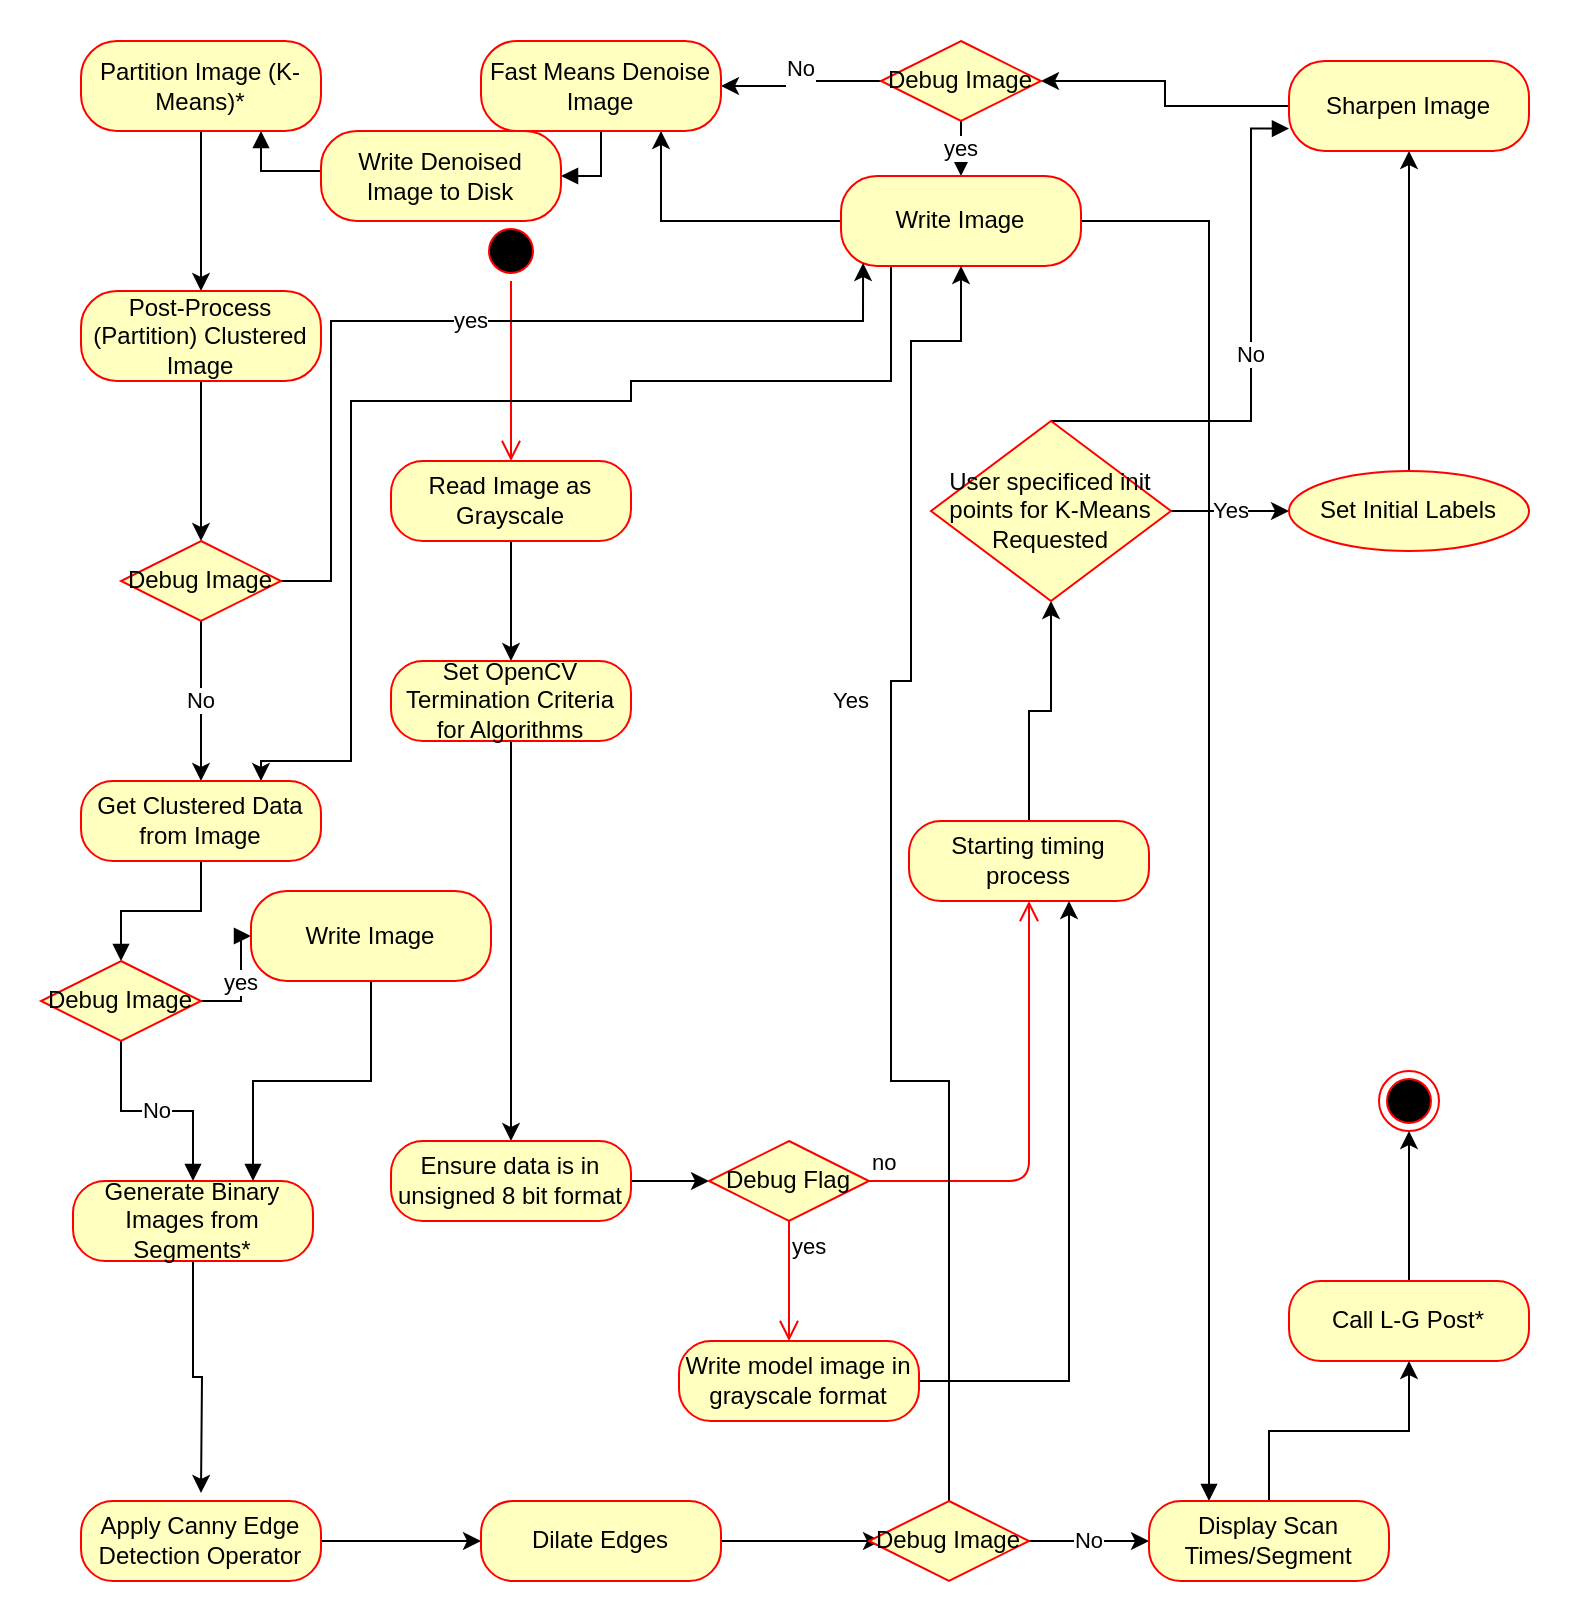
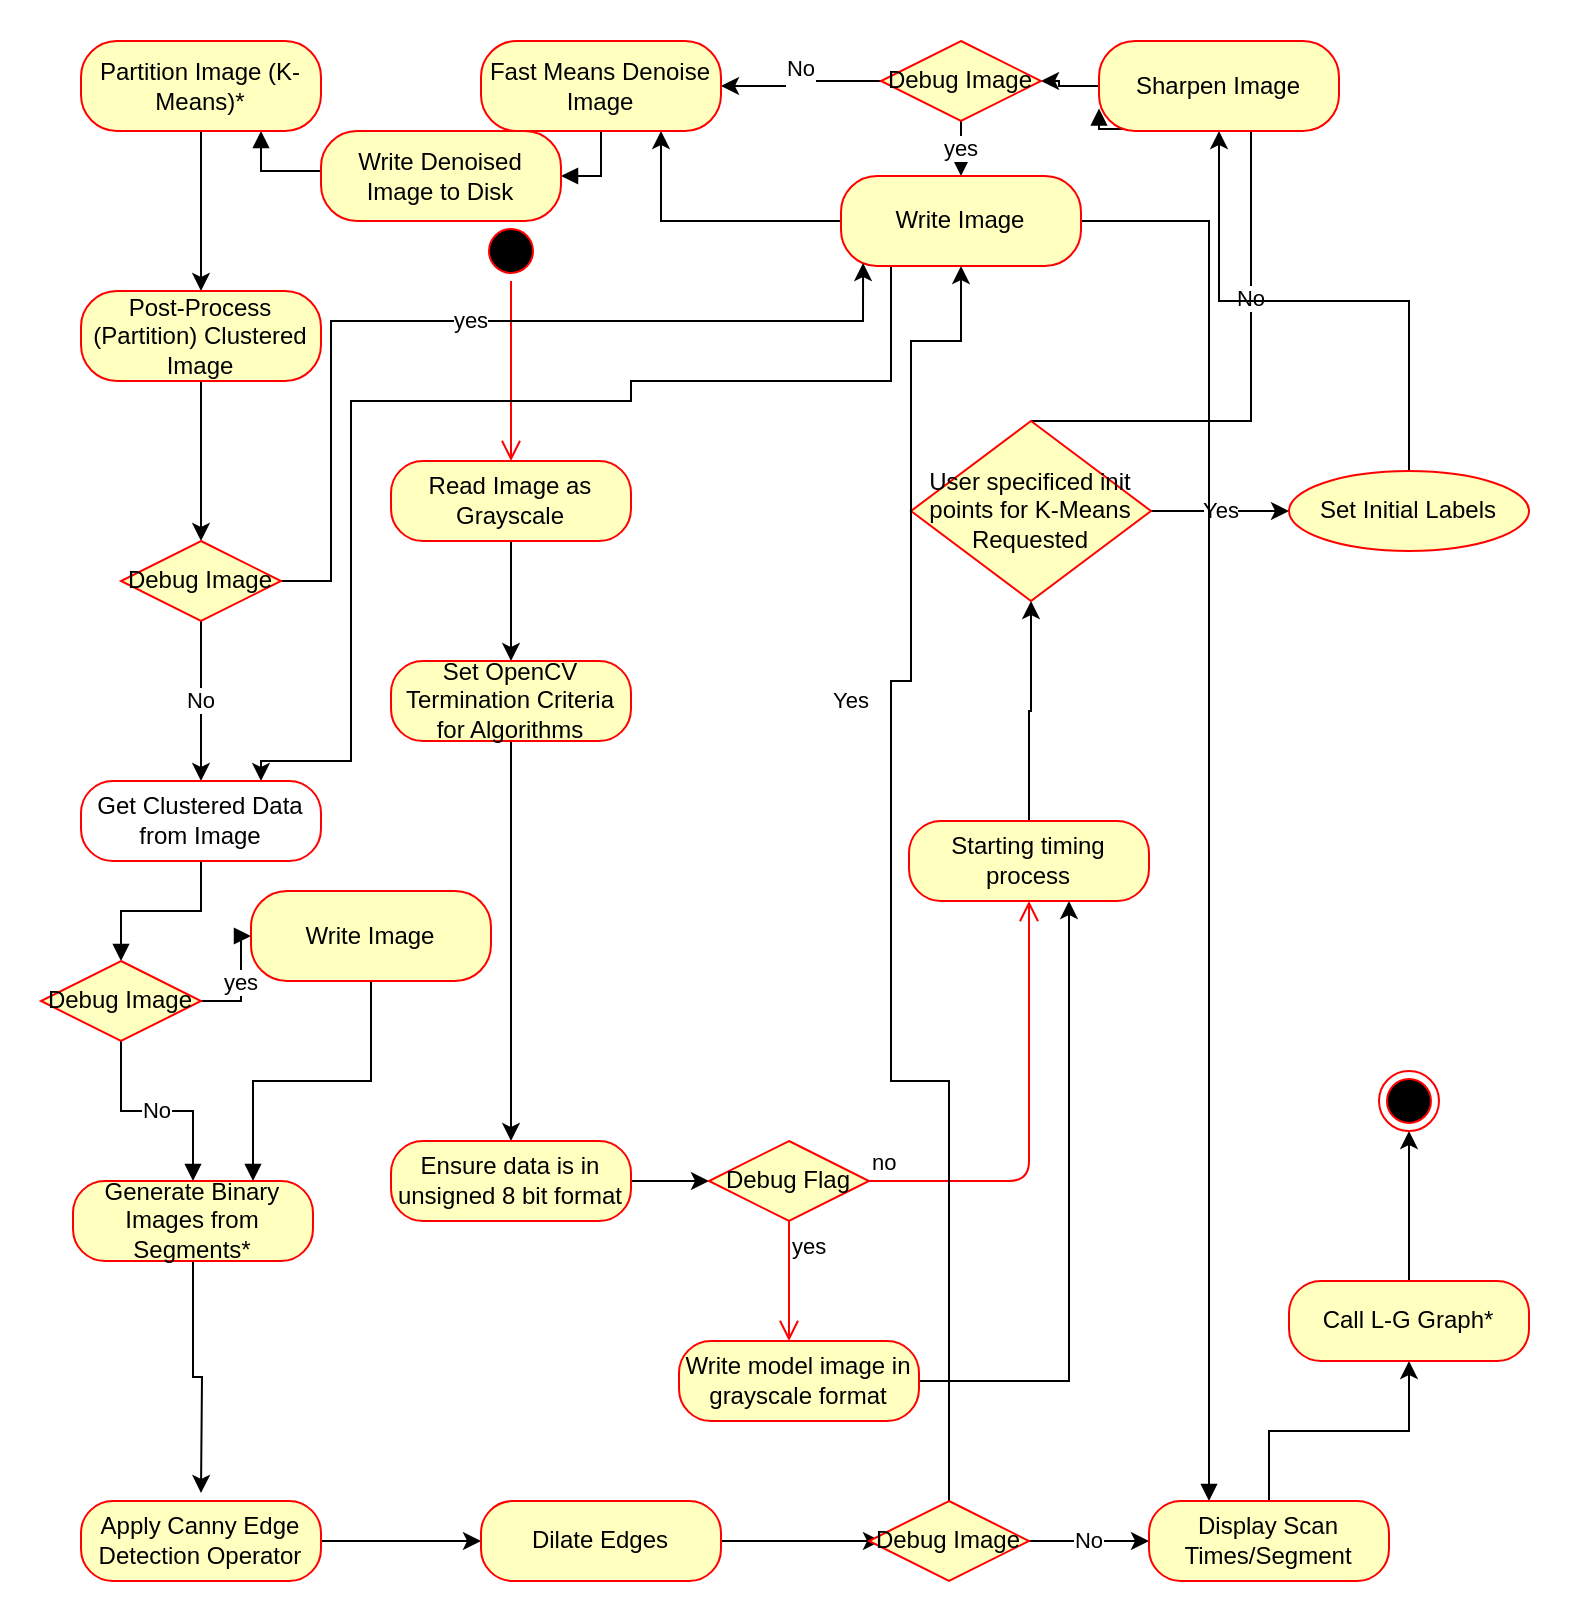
node "Sharpen Image": moved (1409, 106) -> (1219, 86)
node "User specificed init points for K-Means Requested": moved (1051, 511) -> (1031, 511)
node "Get Clustered Data from Image": fillcolor #ffffc0 -> #ffffff
node "Call L-G Post*": label "Call L-G Post*" -> "Call L-G Graph*"
